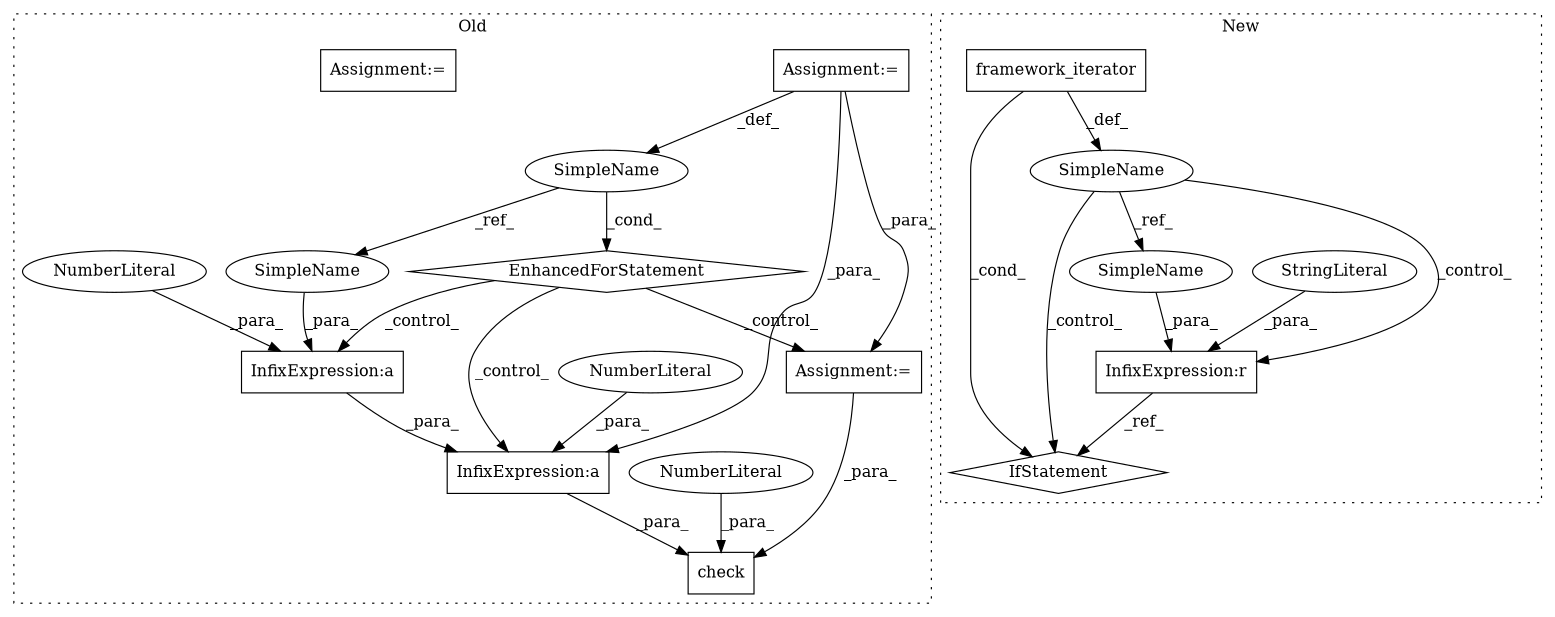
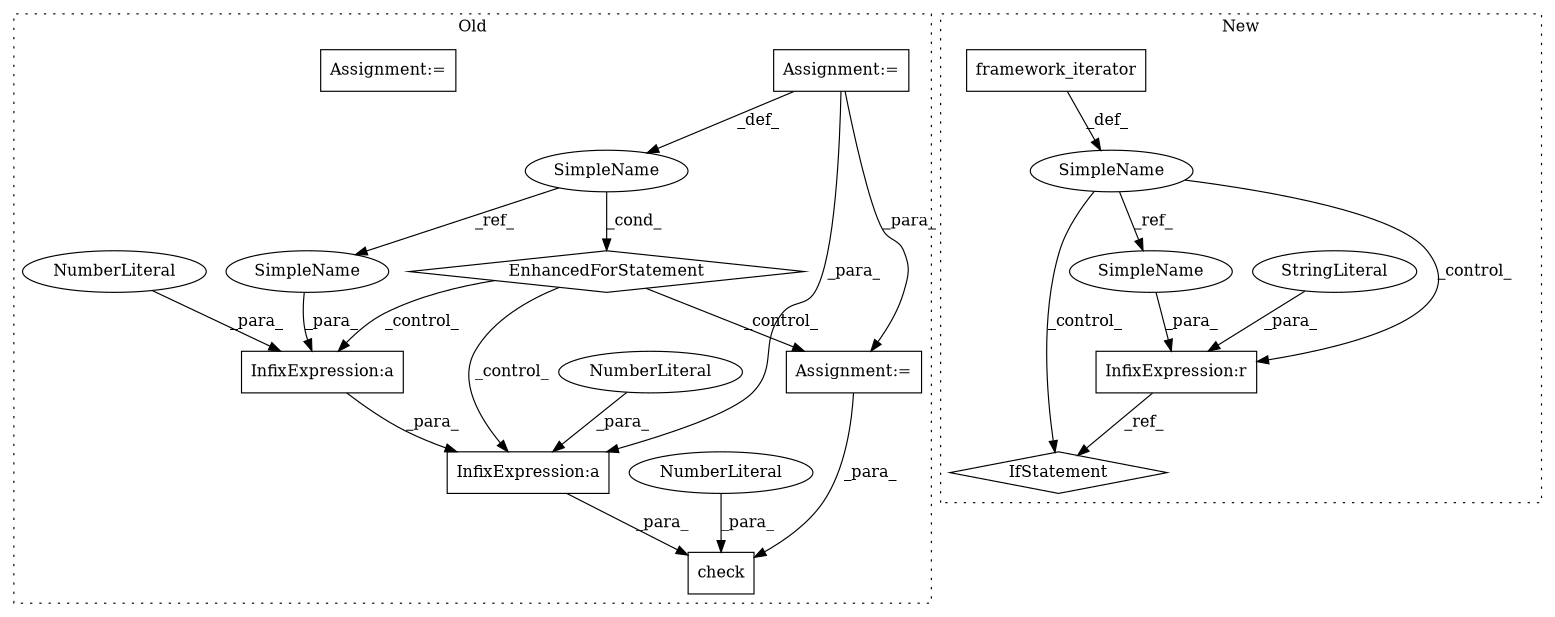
edge "framework_iterator" -> "IfStatement": removed, label "_cond_"
